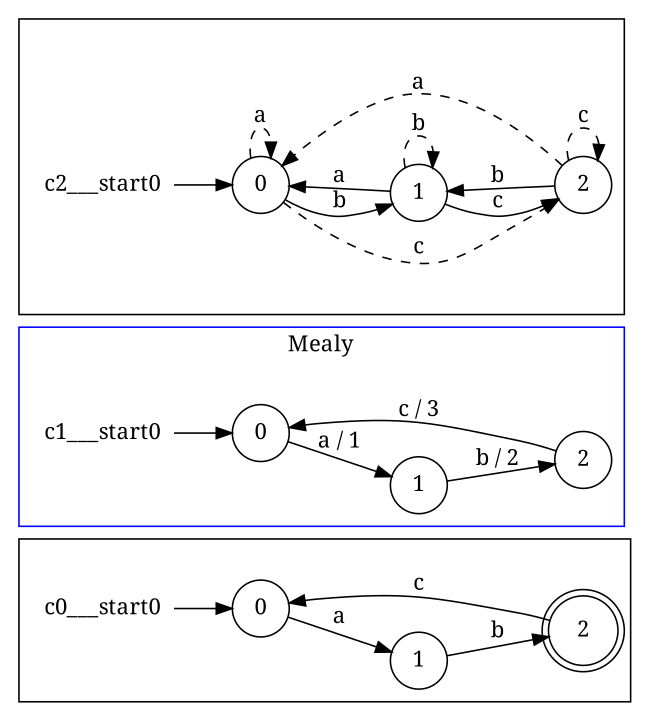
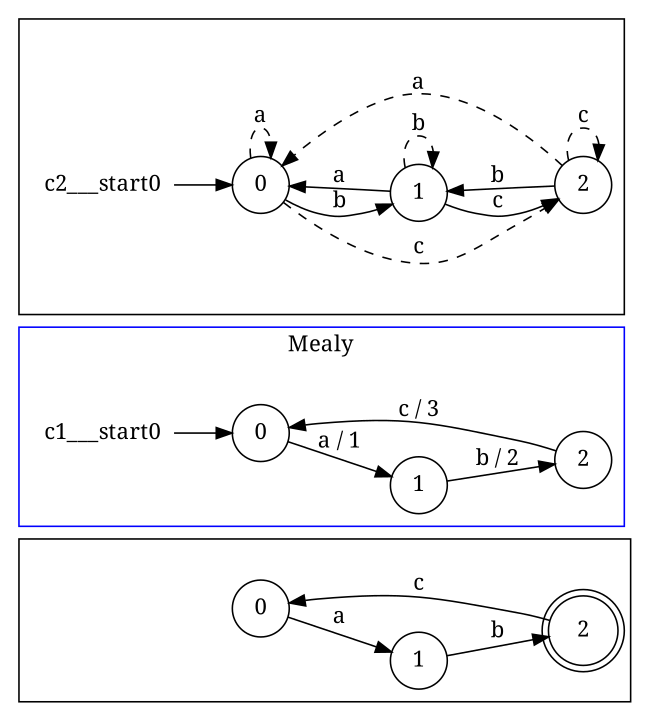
node "c0___start0": removed
